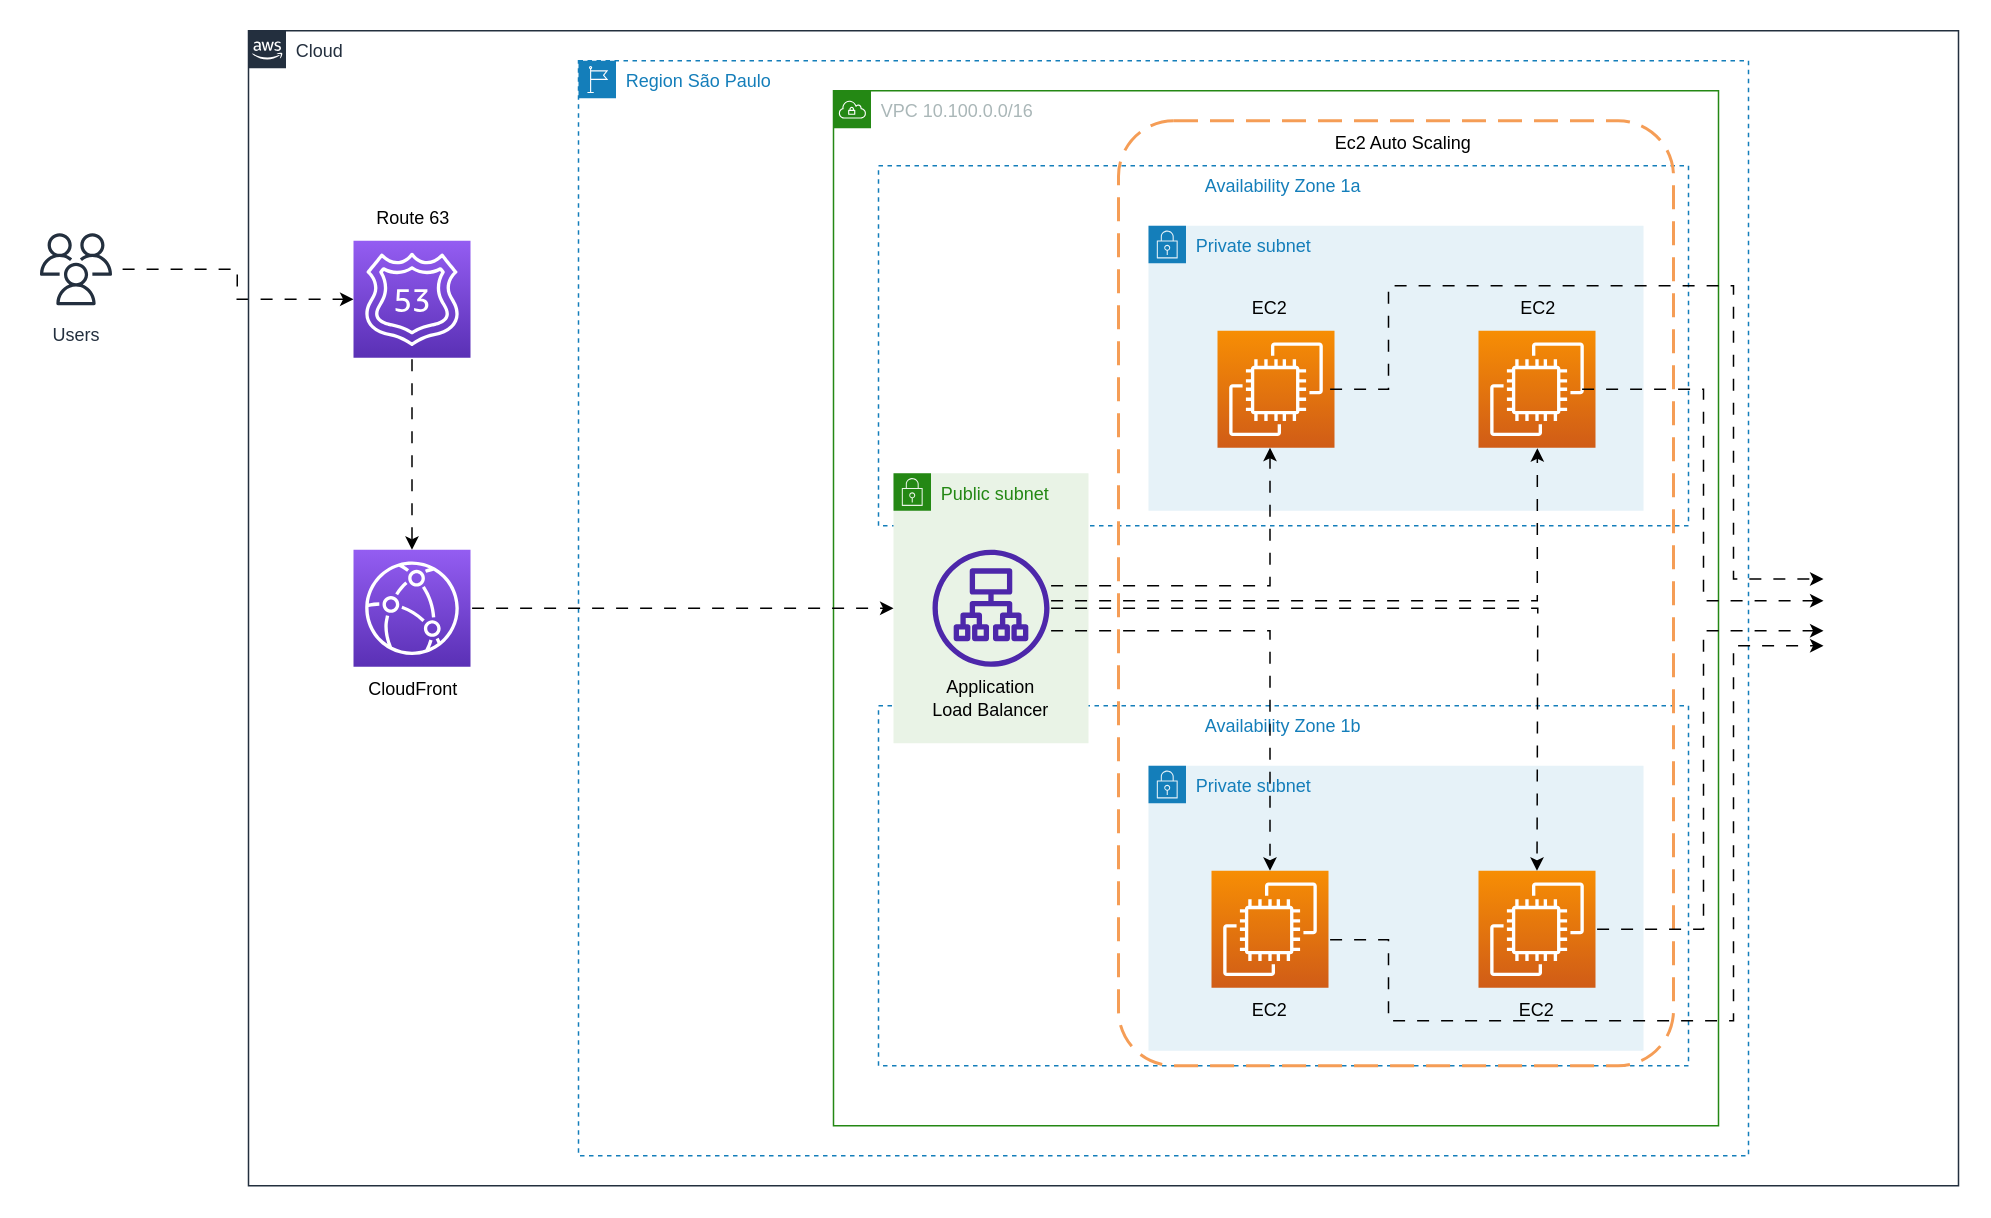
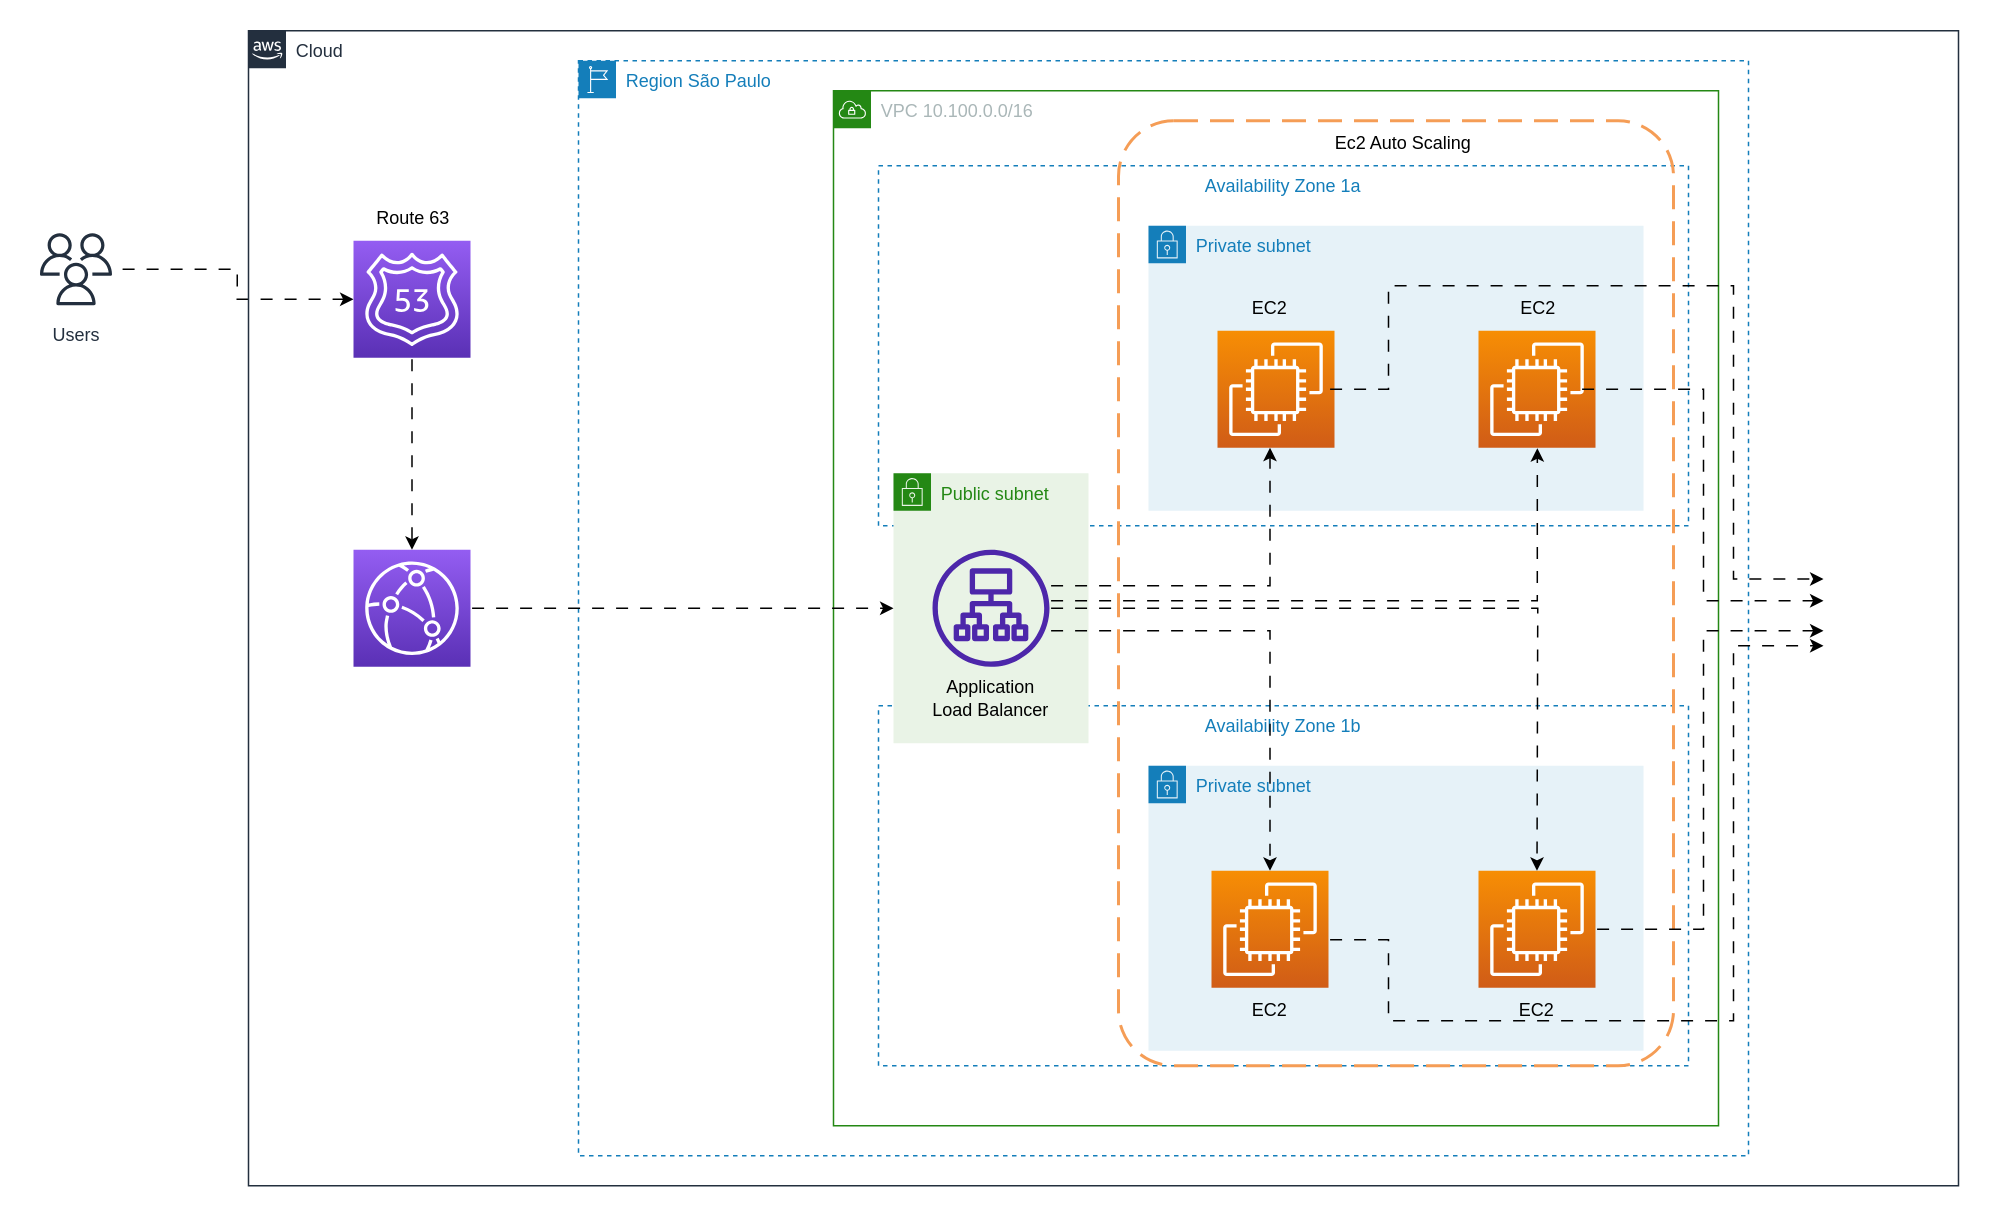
node "CloudFront": removed
